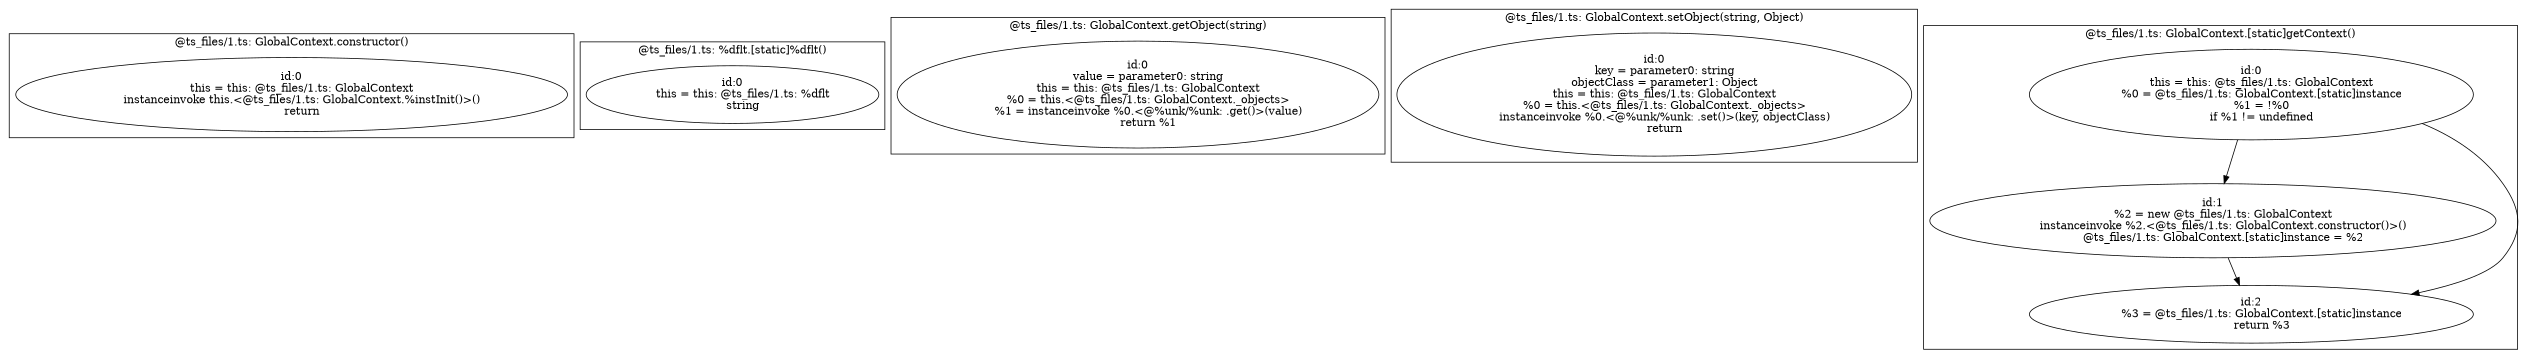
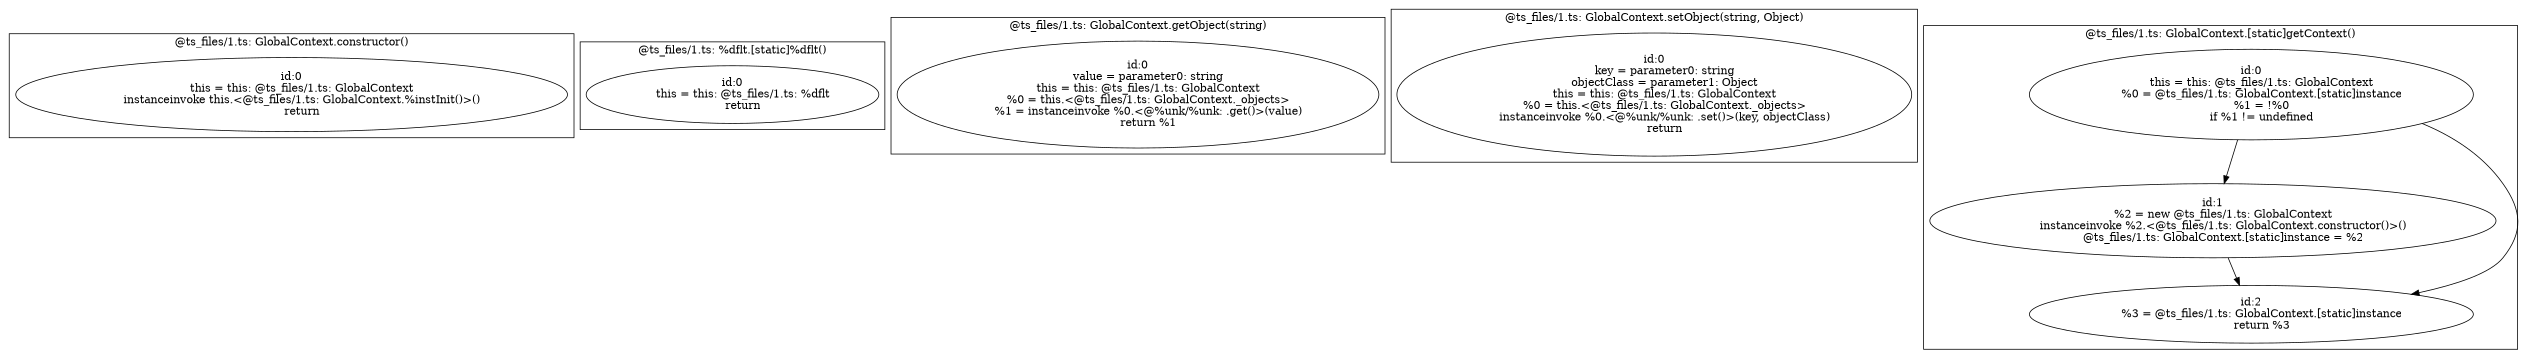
node "id:0 this = this: @ts_files/1.ts: %dflt string": label "id:0 this = this: @ts_files/1.ts: %dflt string" -> "id:0 this = this: @ts_files/1.ts: %dflt return"
